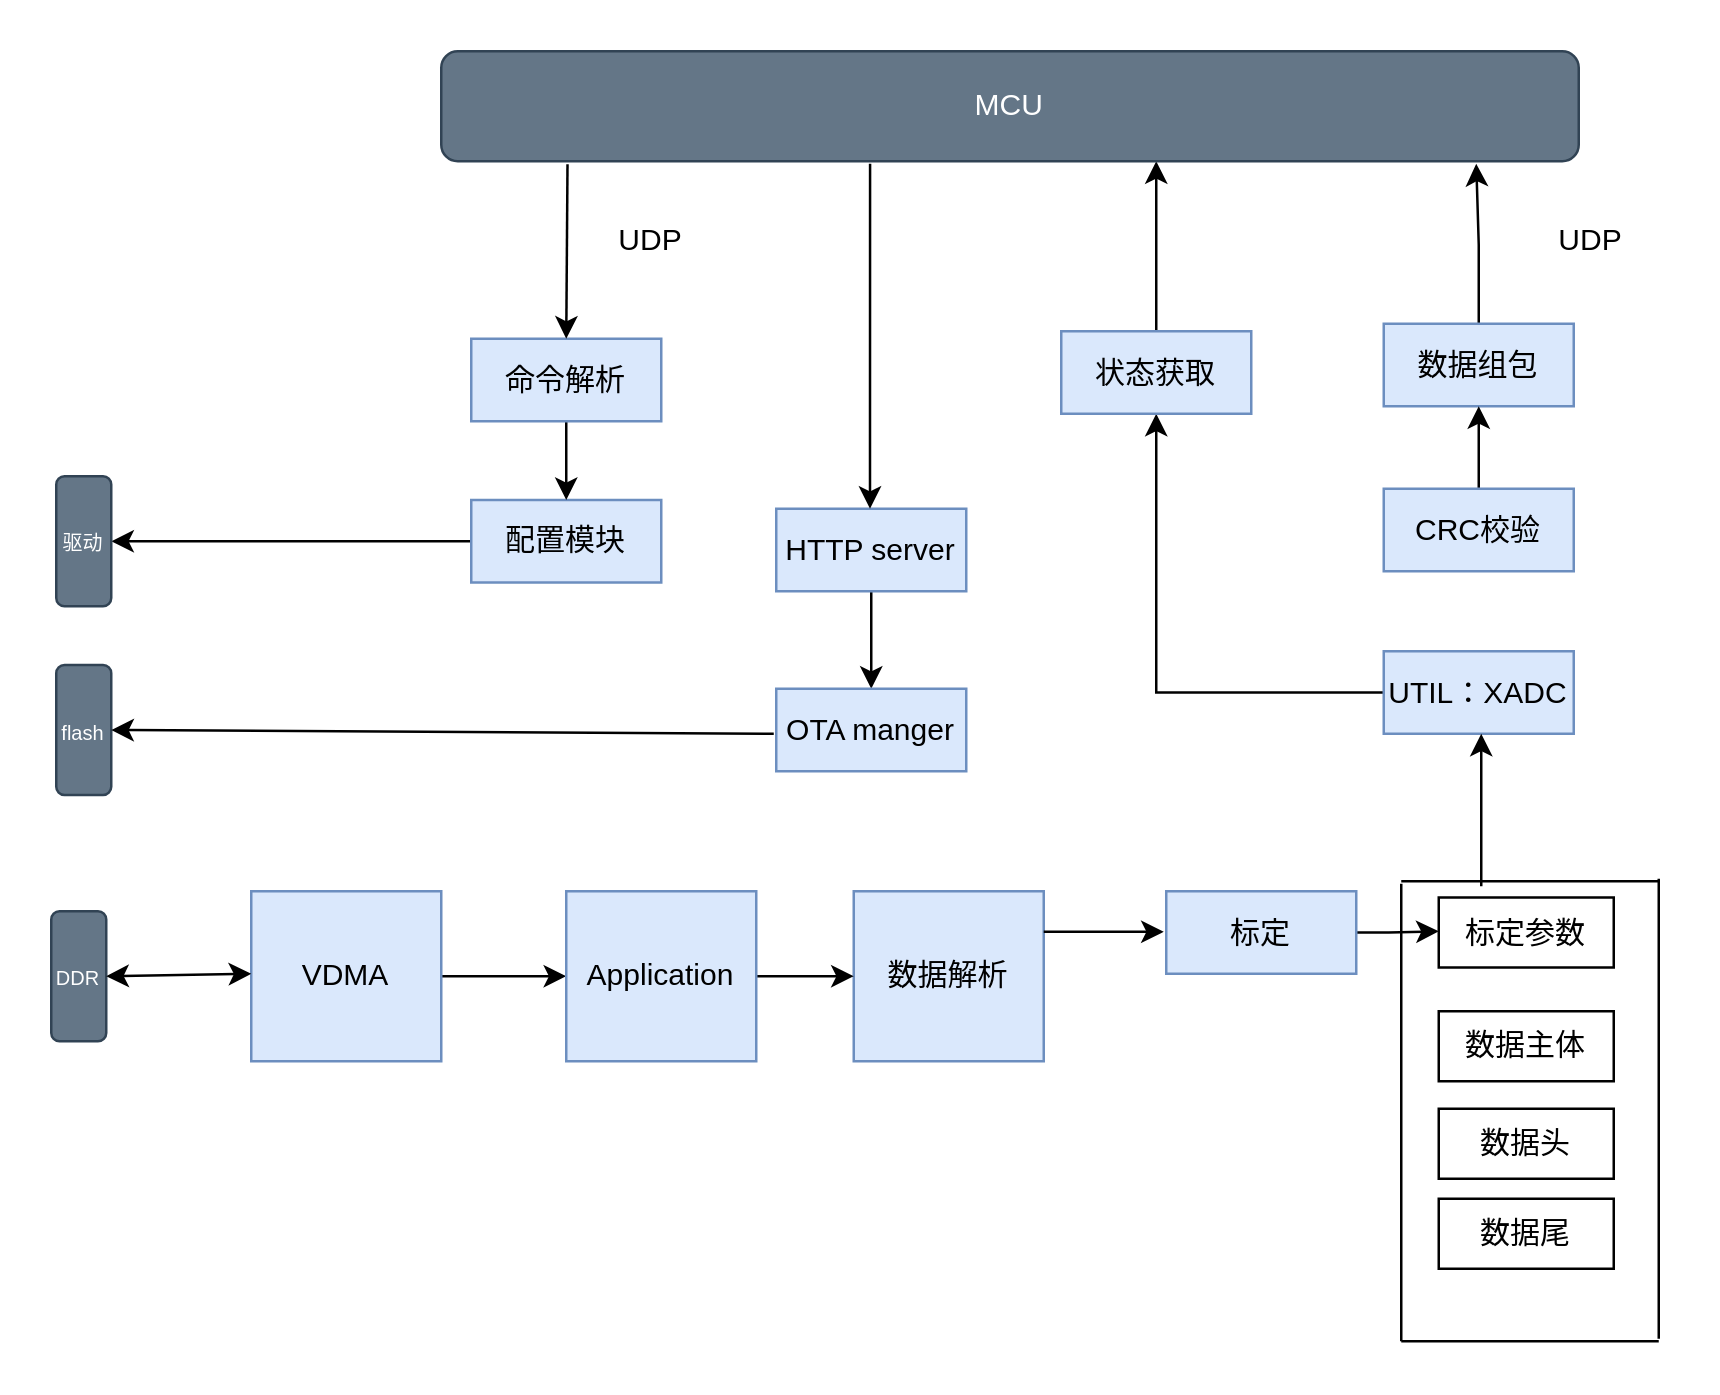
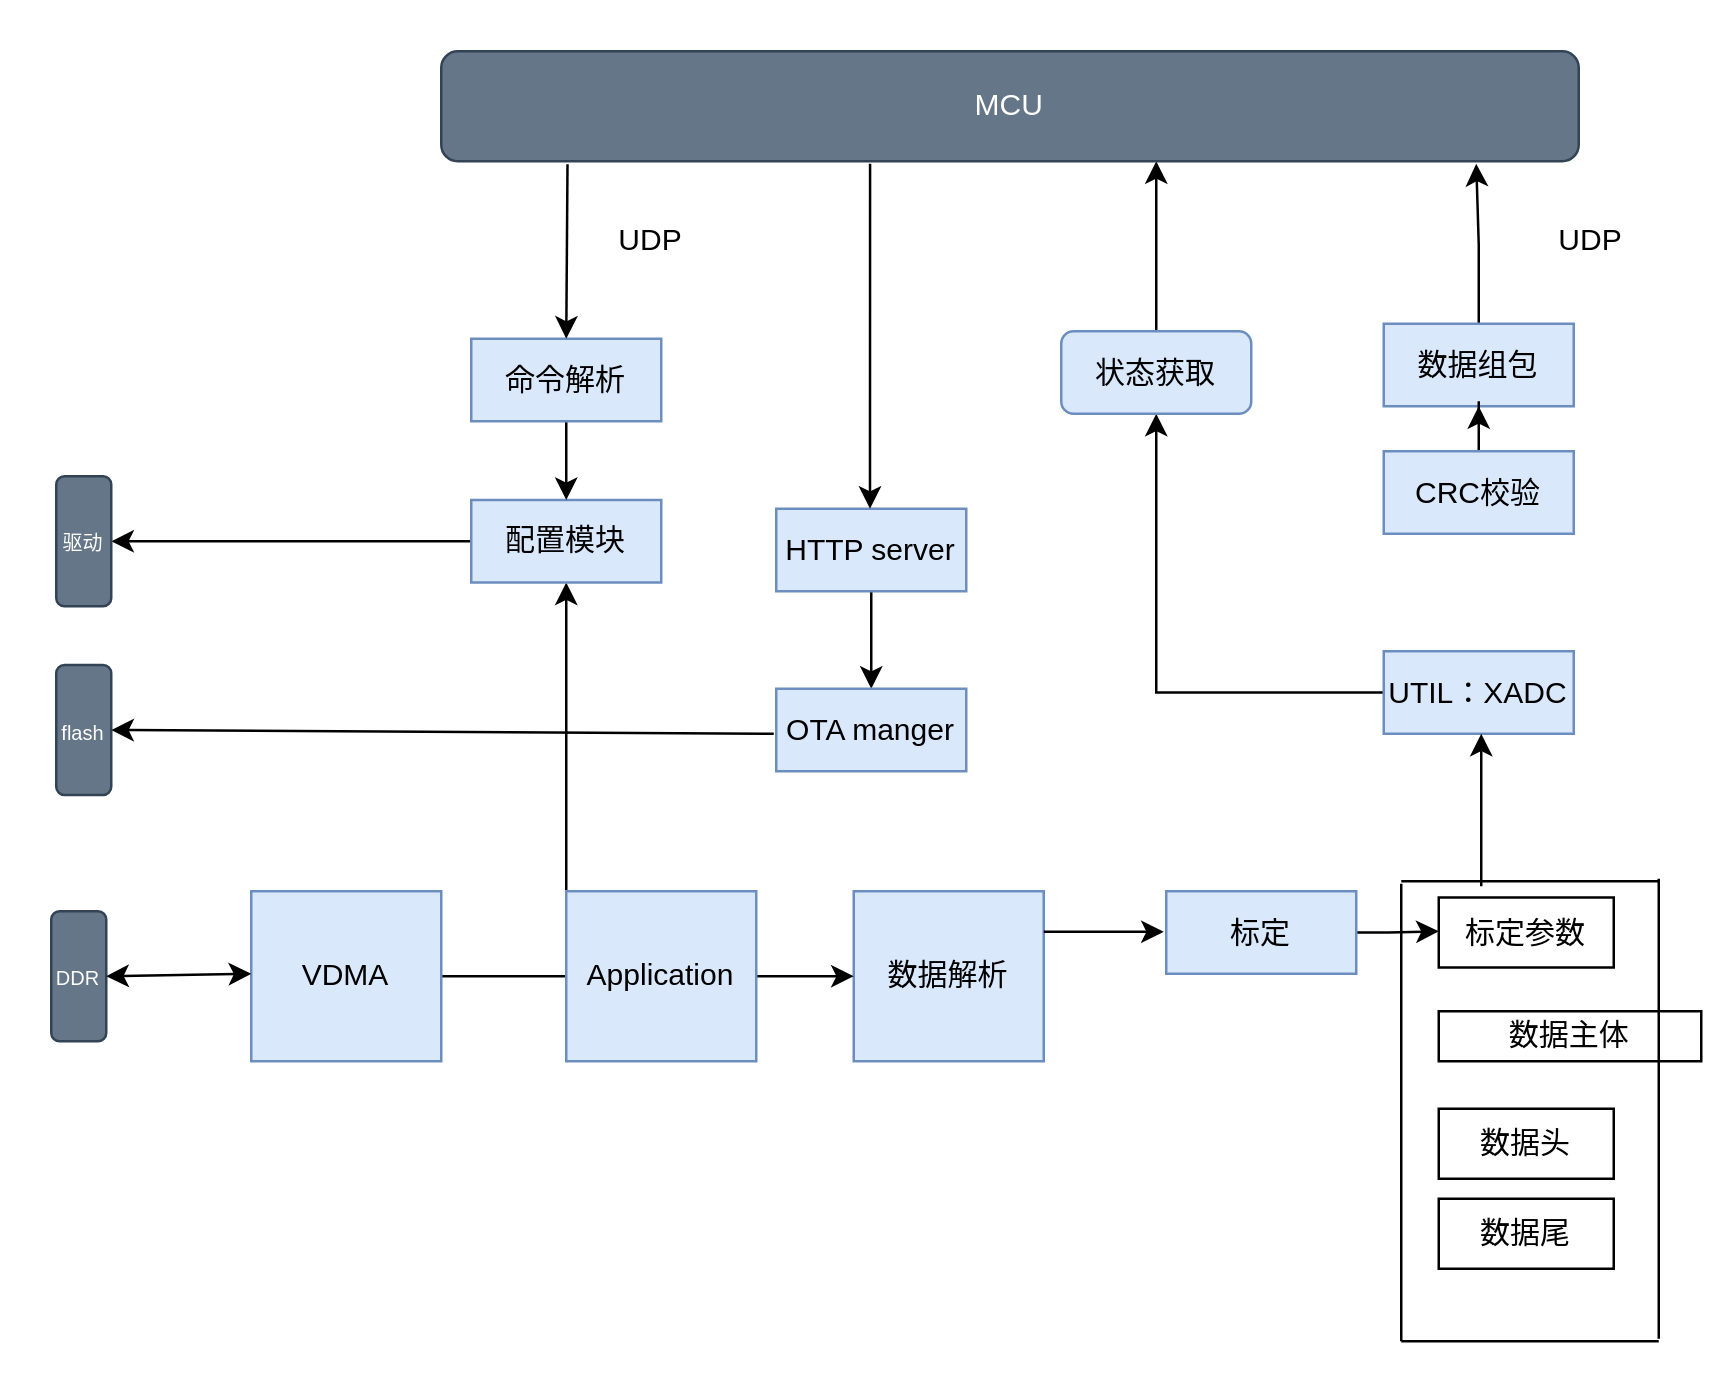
node "状态获取": shape rectangle -> rounded rectangle
node "CRC校验": moved (1479, 530) -> (1479, 493)
edge "VDMA" -> "Application": now "VDMA" -> "配置模块"
node "数据主体": size 175x70 -> 263x50
